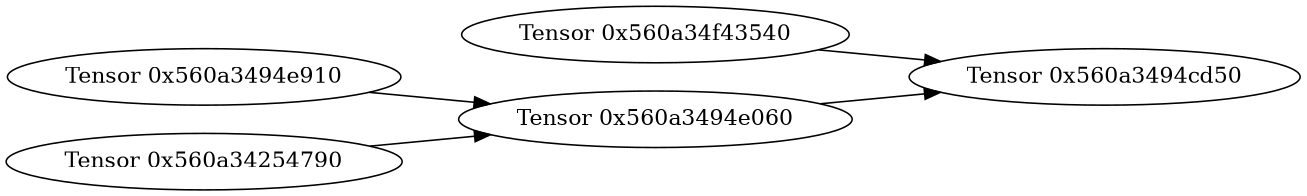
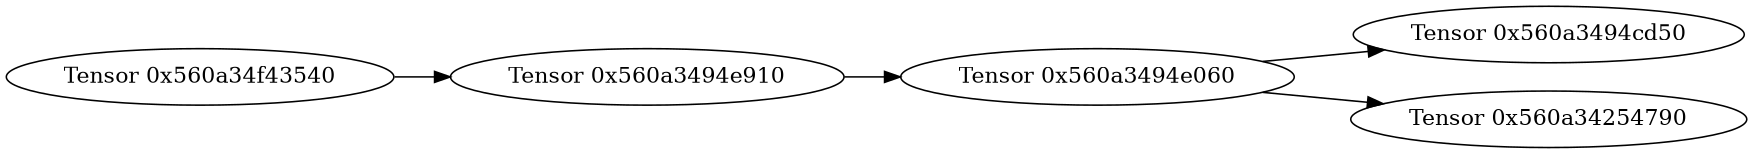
edge "Tensor 0x560a34f43540" -> "Tensor 0x560a3494cd50": now "Tensor 0x560a34f43540" -> "Tensor 0x560a3494e910"
edge "Tensor 0x560a34254790" -> "Tensor 0x560a3494e060": reversed
